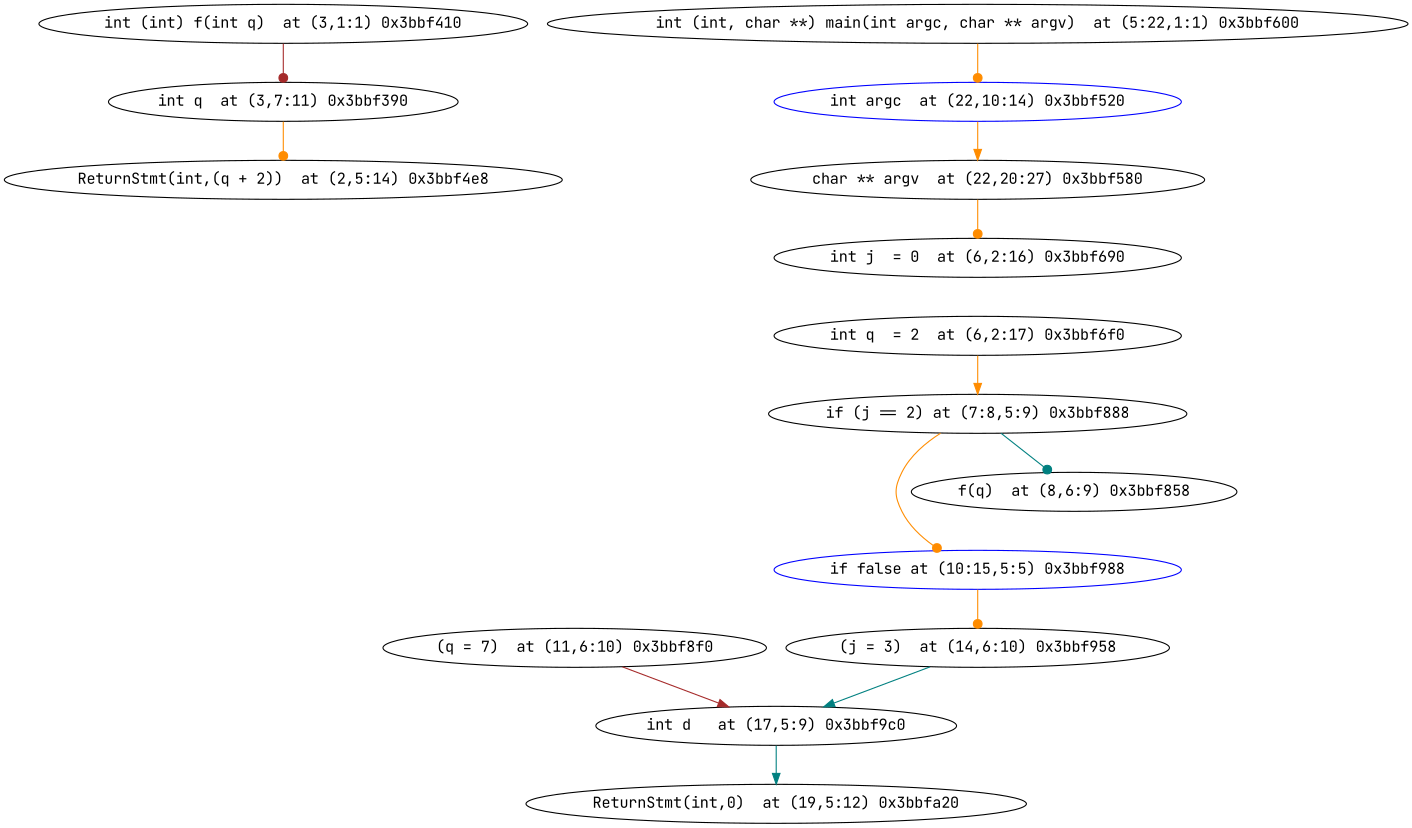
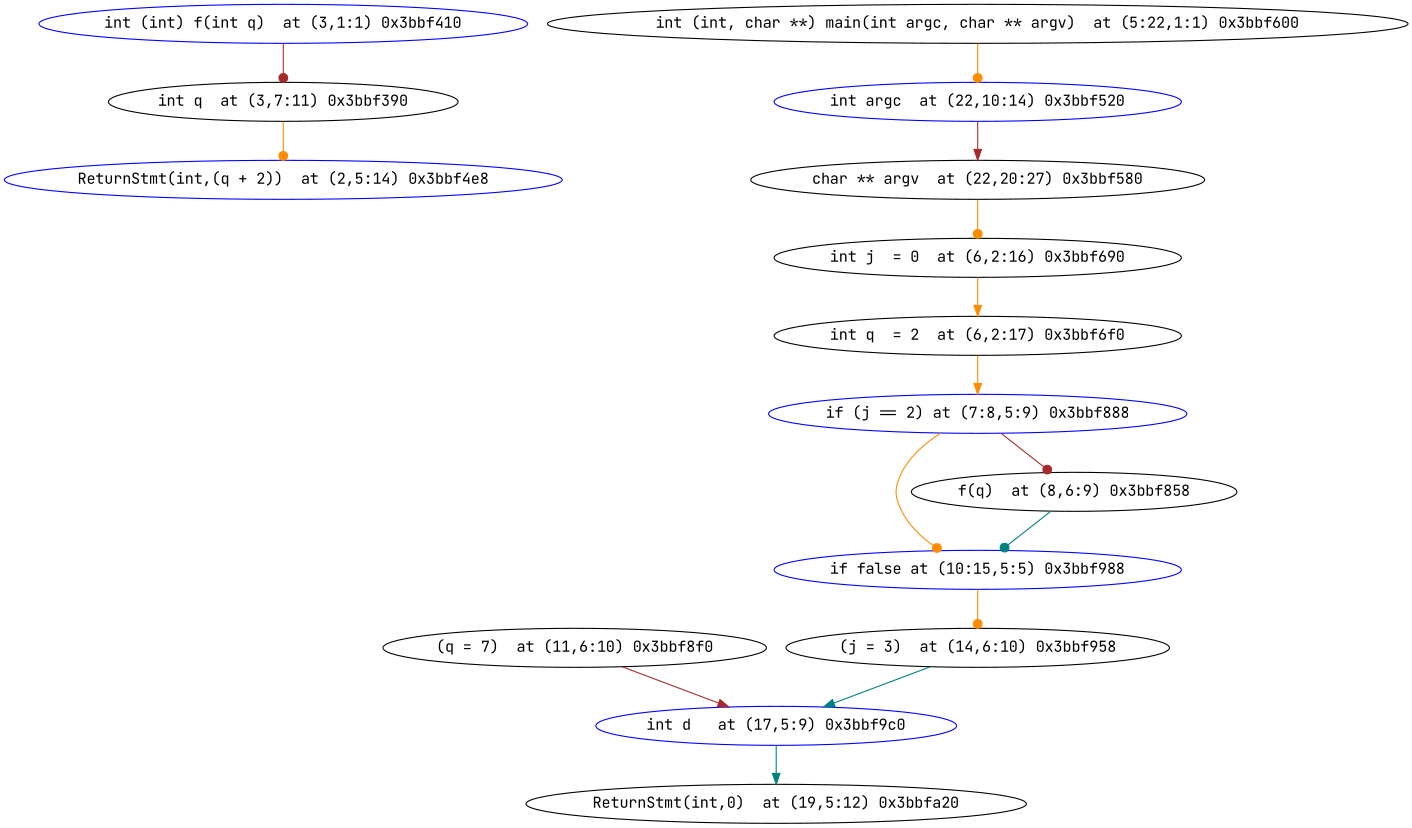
node "int (int) f(int q)  at (3,1:1) 0x3bbf410": color black -> blue
edge "int argc  at (22,10:14) 0x3bbf520" -> "char ** argv  at (22,20:27) 0x3bbf580": color darkorange -> brown
node "ReturnStmt(int,(q + 2))  at (2,5:14) 0x3bbf4e8": color black -> blue
edge "int j  = 0  at (6,2:16) 0x3bbf690" -> "int q  = 2  at (6,2:17) 0x3bbf6f0": added
node "if (j == 2) at (7:8,5:9) 0x3bbf888": color black -> blue
edge "if (j == 2) at (7:8,5:9) 0x3bbf888" -> "f(q)  at (8,6:9) 0x3bbf858": color teal -> brown
edge "f(q)  at (8,6:9) 0x3bbf858" -> "if false at (10:15,5:5) 0x3bbf988": added
node "int d   at (17,5:9) 0x3bbf9c0": color black -> blue
